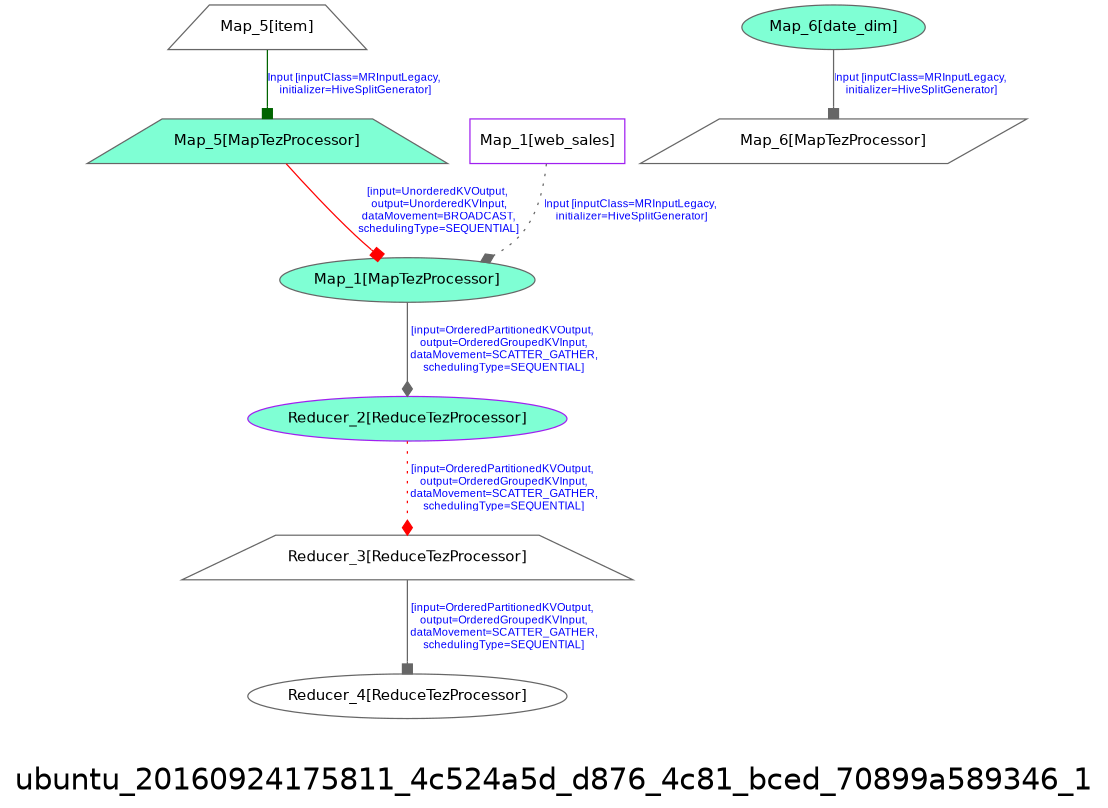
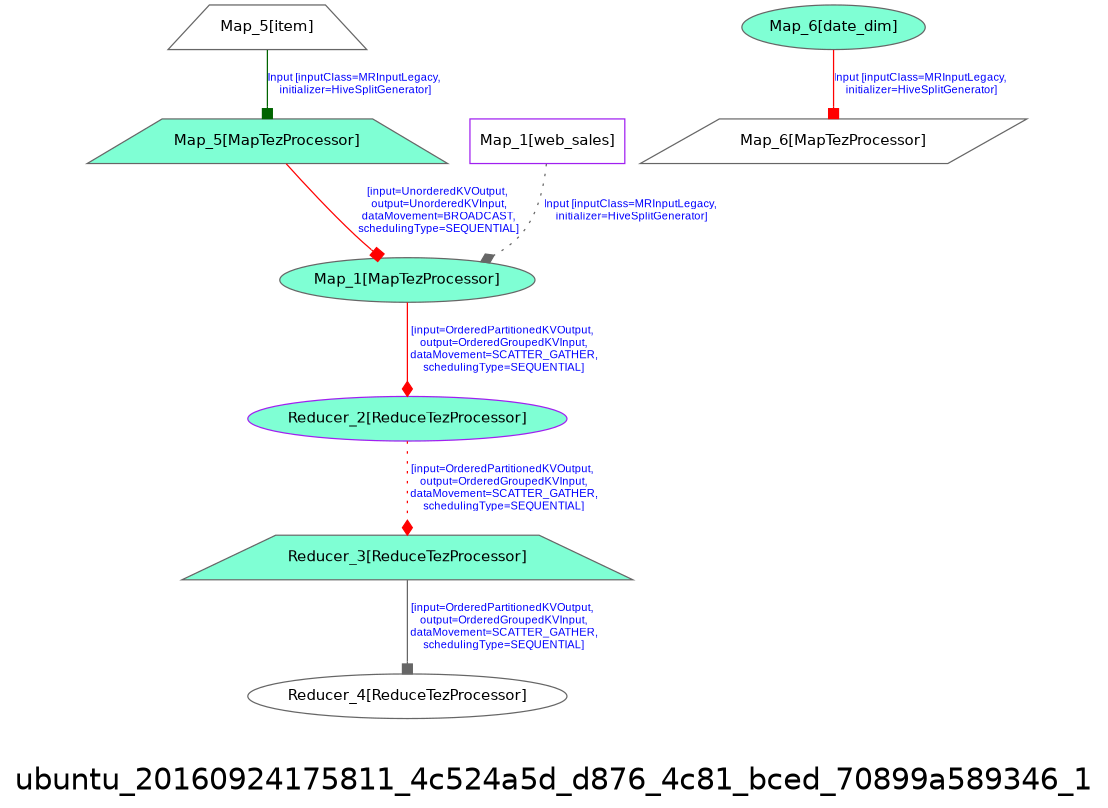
edge "Map_6[date_dim]" -> "Map_6[MapTezProcessor]": color gray40 -> red
edge "Map_1[MapTezProcessor]" -> "Reducer_2[ReduceTezProcessor]": color gray40 -> red
node "Reducer_3[ReduceTezProcessor]": fillcolor white -> aquamarine
